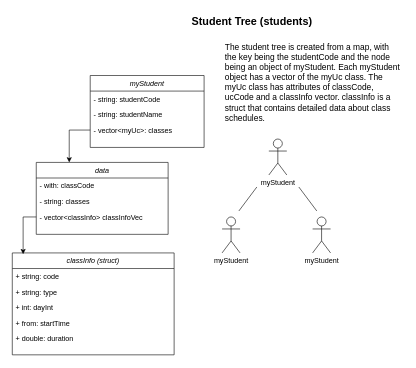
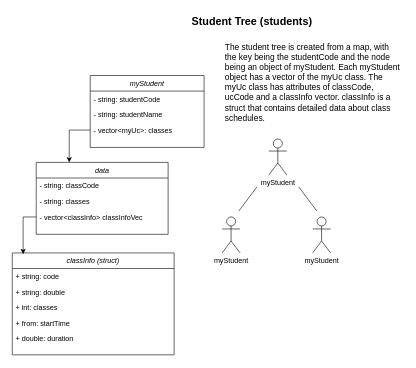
node "- with: classCode": label "- with: classCode" -> "- string: classCode"
node "+ string: type": label "+ string: type" -> "+ string: double"
node "+ int: dayInt": label "+ int: dayInt" -> "+ int: classes"
